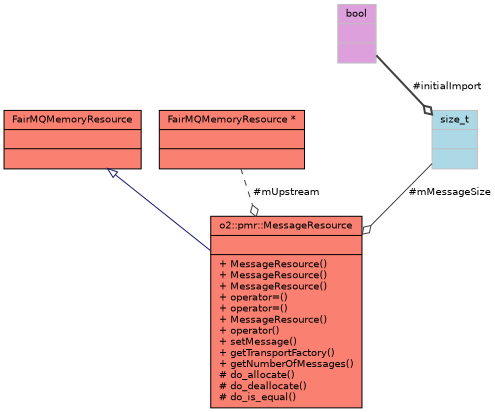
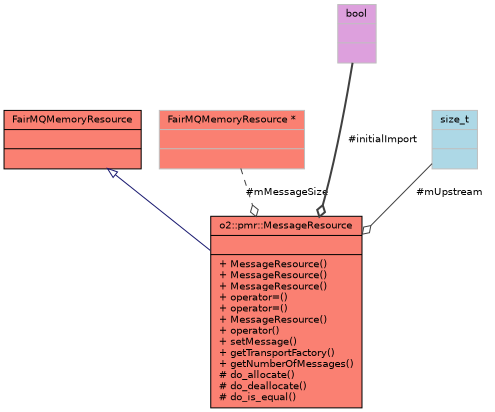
edge "bool" -> "size_t": now "bool" -> "o2::pmr::MessageResource"
node "FairMQMemoryResource *": color black -> grey75
edge "FairMQMemoryResource *" -> "o2::pmr::MessageResource": label " #mUpstream" -> " #mMessageSize"
edge "size_t" -> "o2::pmr::MessageResource": label " #mMessageSize" -> " #mUpstream"
